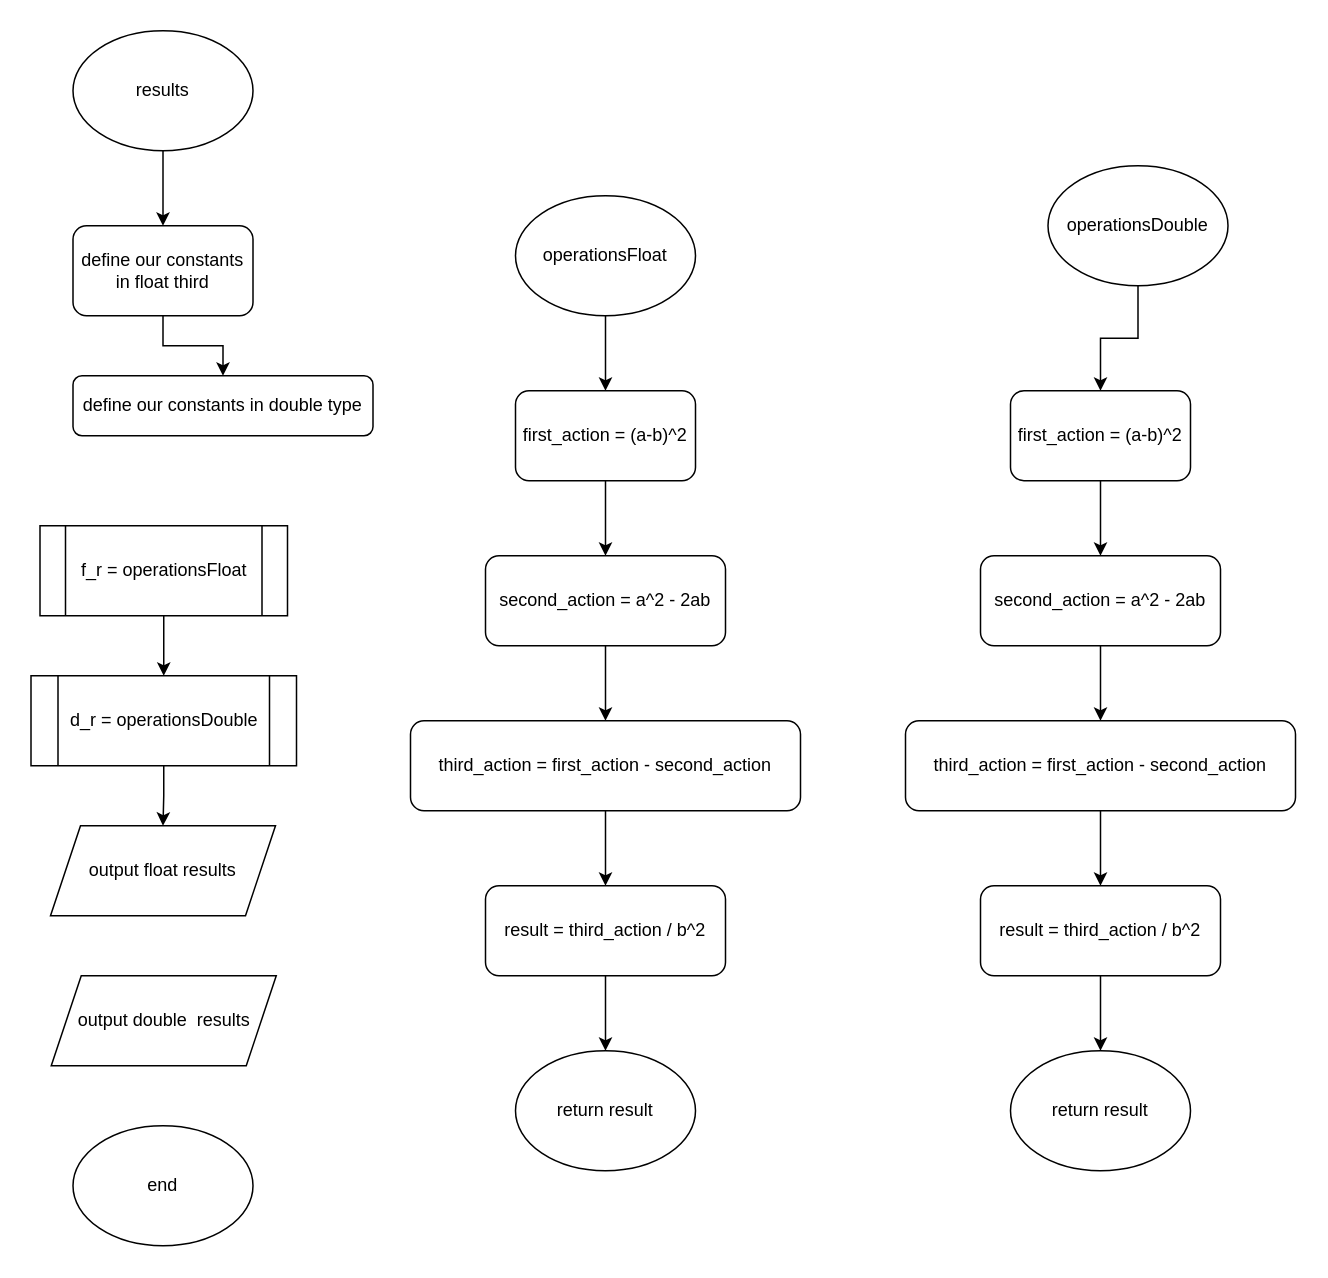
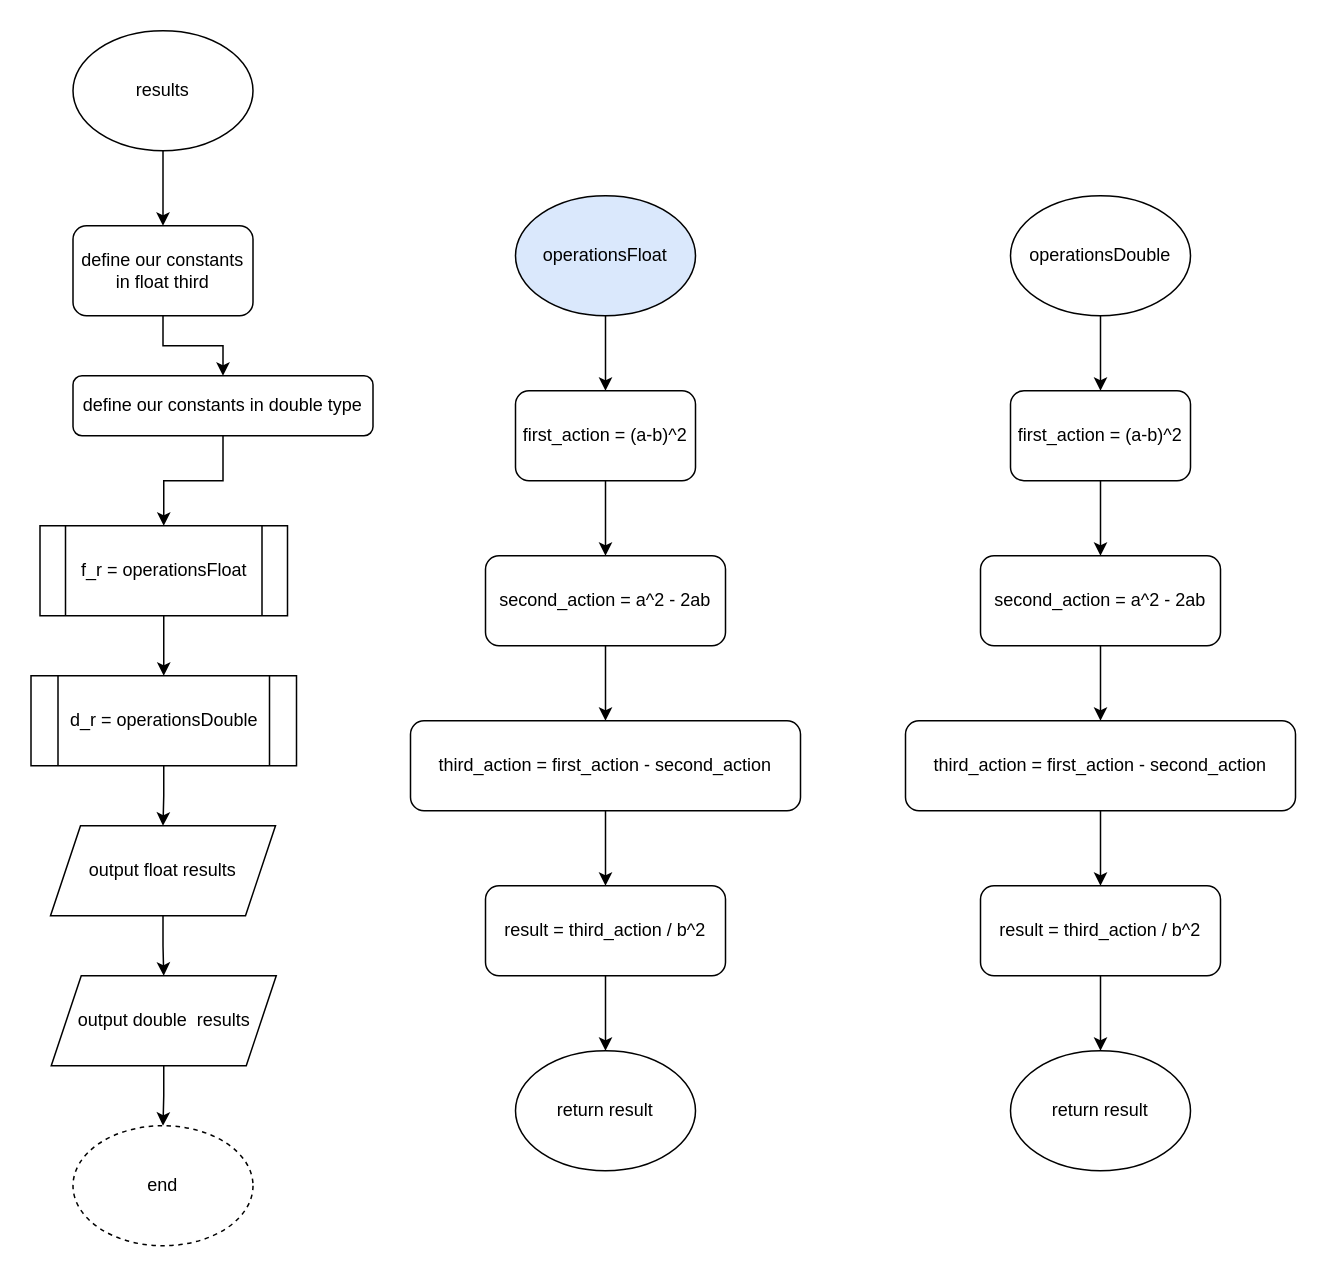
node "operationsDouble": moved (1138, 226) -> (1100, 256)
node "operationsFloat": fillcolor #ffffff -> #dae8fc
edge "define our constants in double type" -> "f_r = operationsFloat": added
edge "output float results" -> "output double results": added
edge "output double results" -> "end": added
node "end": style solid -> dashed
